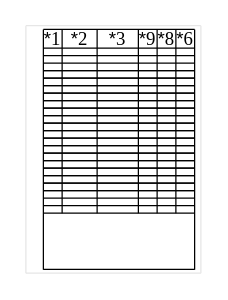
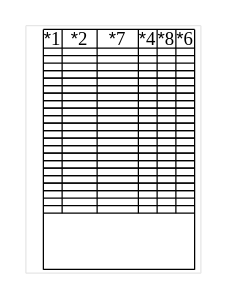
node "*3": label "*3" -> "*7"
node "*9": label "*9" -> "*4"
